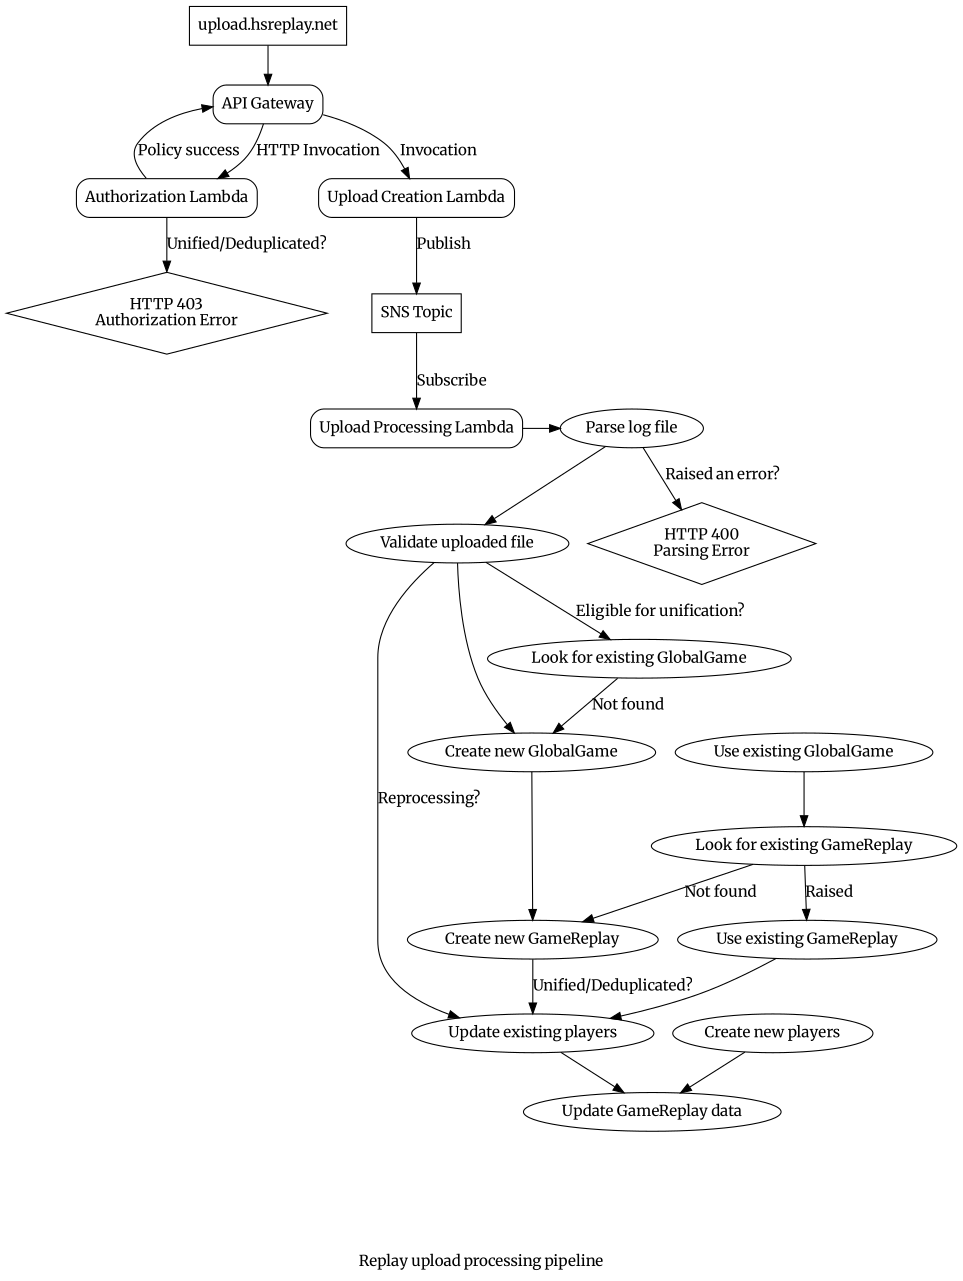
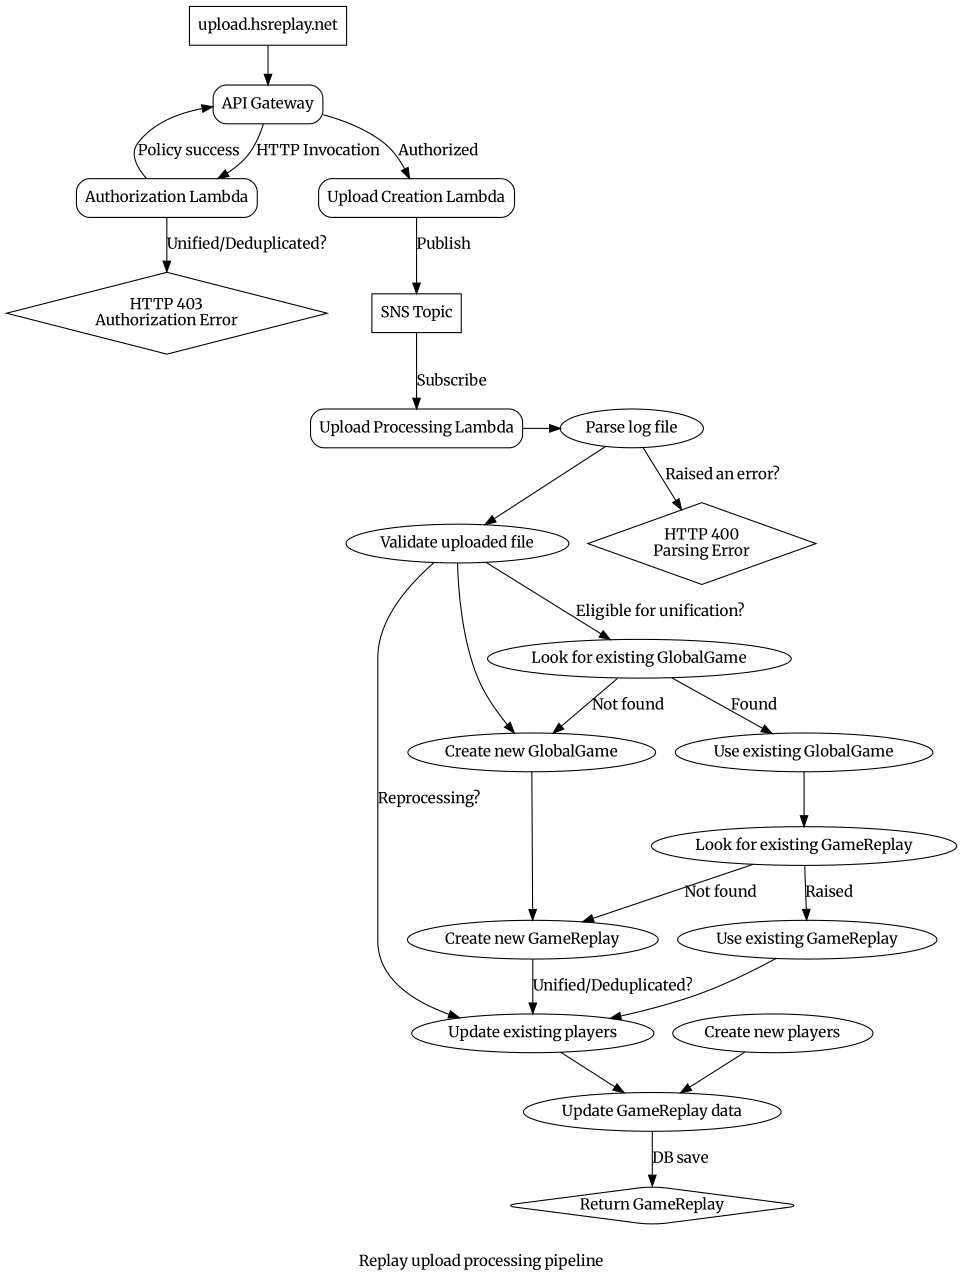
edge "API Gateway" -> "Upload Creation Lambda": label "Invocation" -> "Authorized"
edge "Look for existing GlobalGame" -> "Use existing GlobalGame": added, label "Found"
node "Return GameReplay": added
